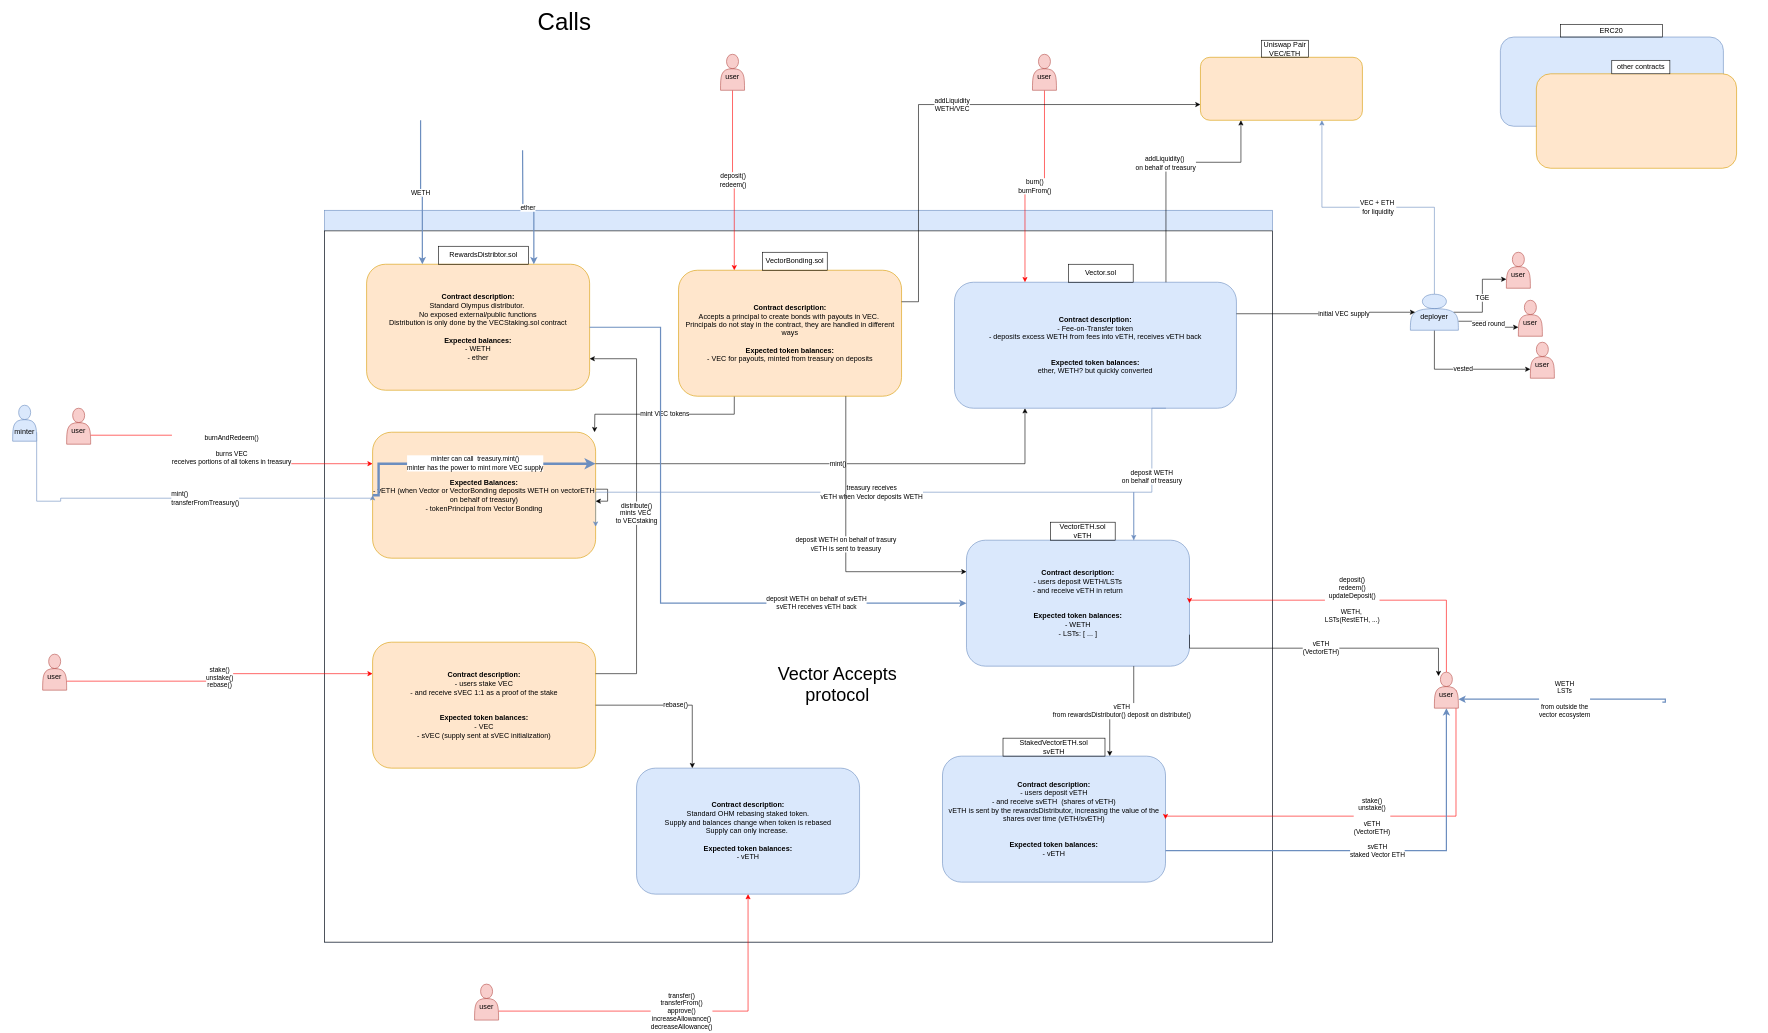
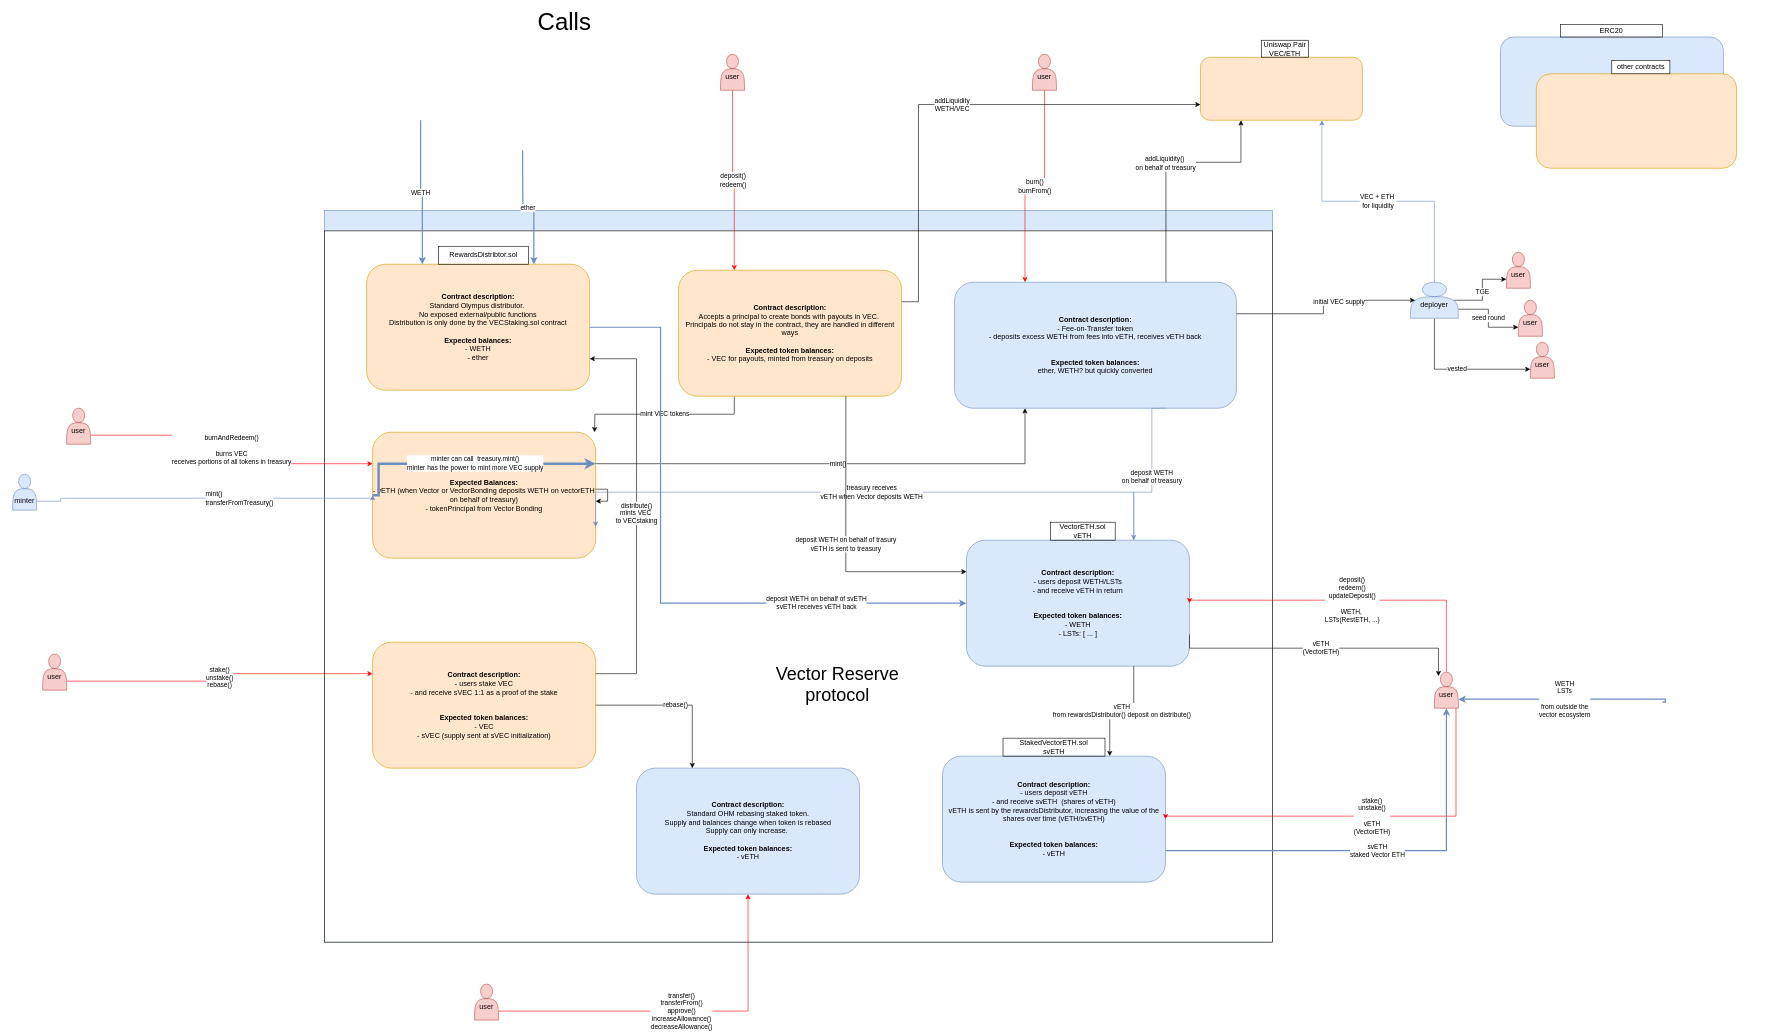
node "VectorBonding.sol": removed
node "Vector.sol": removed
node "deployer": moved (1434, 312) -> (1434, 300)
node "minter": moved (24, 423) -> (24, 492)
node "Vector Accepts protocol": label "Vector Accepts protocol" -> "Vector Reserve protocol"
